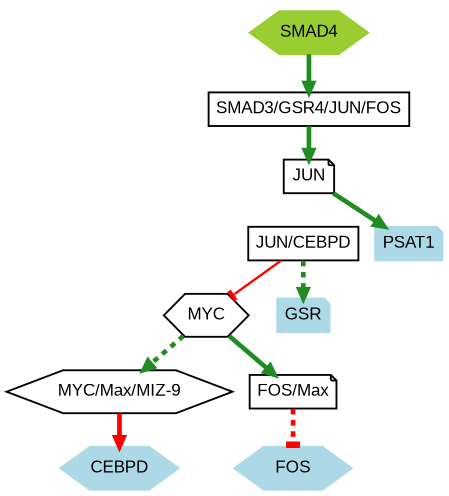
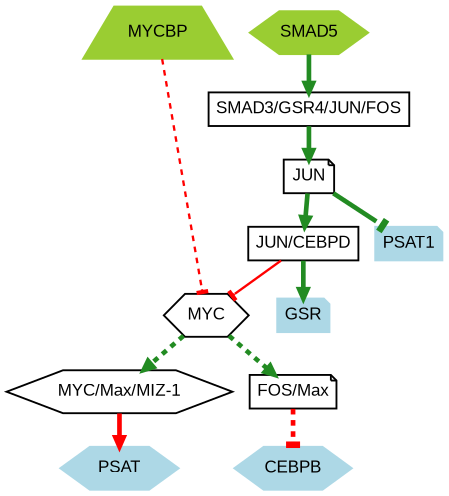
node "MYCBP": added
node "SMAD4": label "SMAD4" -> "SMAD5"
edge "JUN" -> "JUN/CEBPD": added
edge "JUN" -> "PSAT1": arrowhead normal -> tee
edge "JUN/CEBPD" -> "GSR": style dashed -> solid
edge "MYC" -> "FOS/Max": style bold -> dashed
node "MYC/Max/MIZ-9": label "MYC/Max/MIZ-9" -> "MYC/Max/MIZ-1"
node "CEBPD": label "CEBPD" -> "PSAT"
node "FOS": label "FOS" -> "CEBPB"
